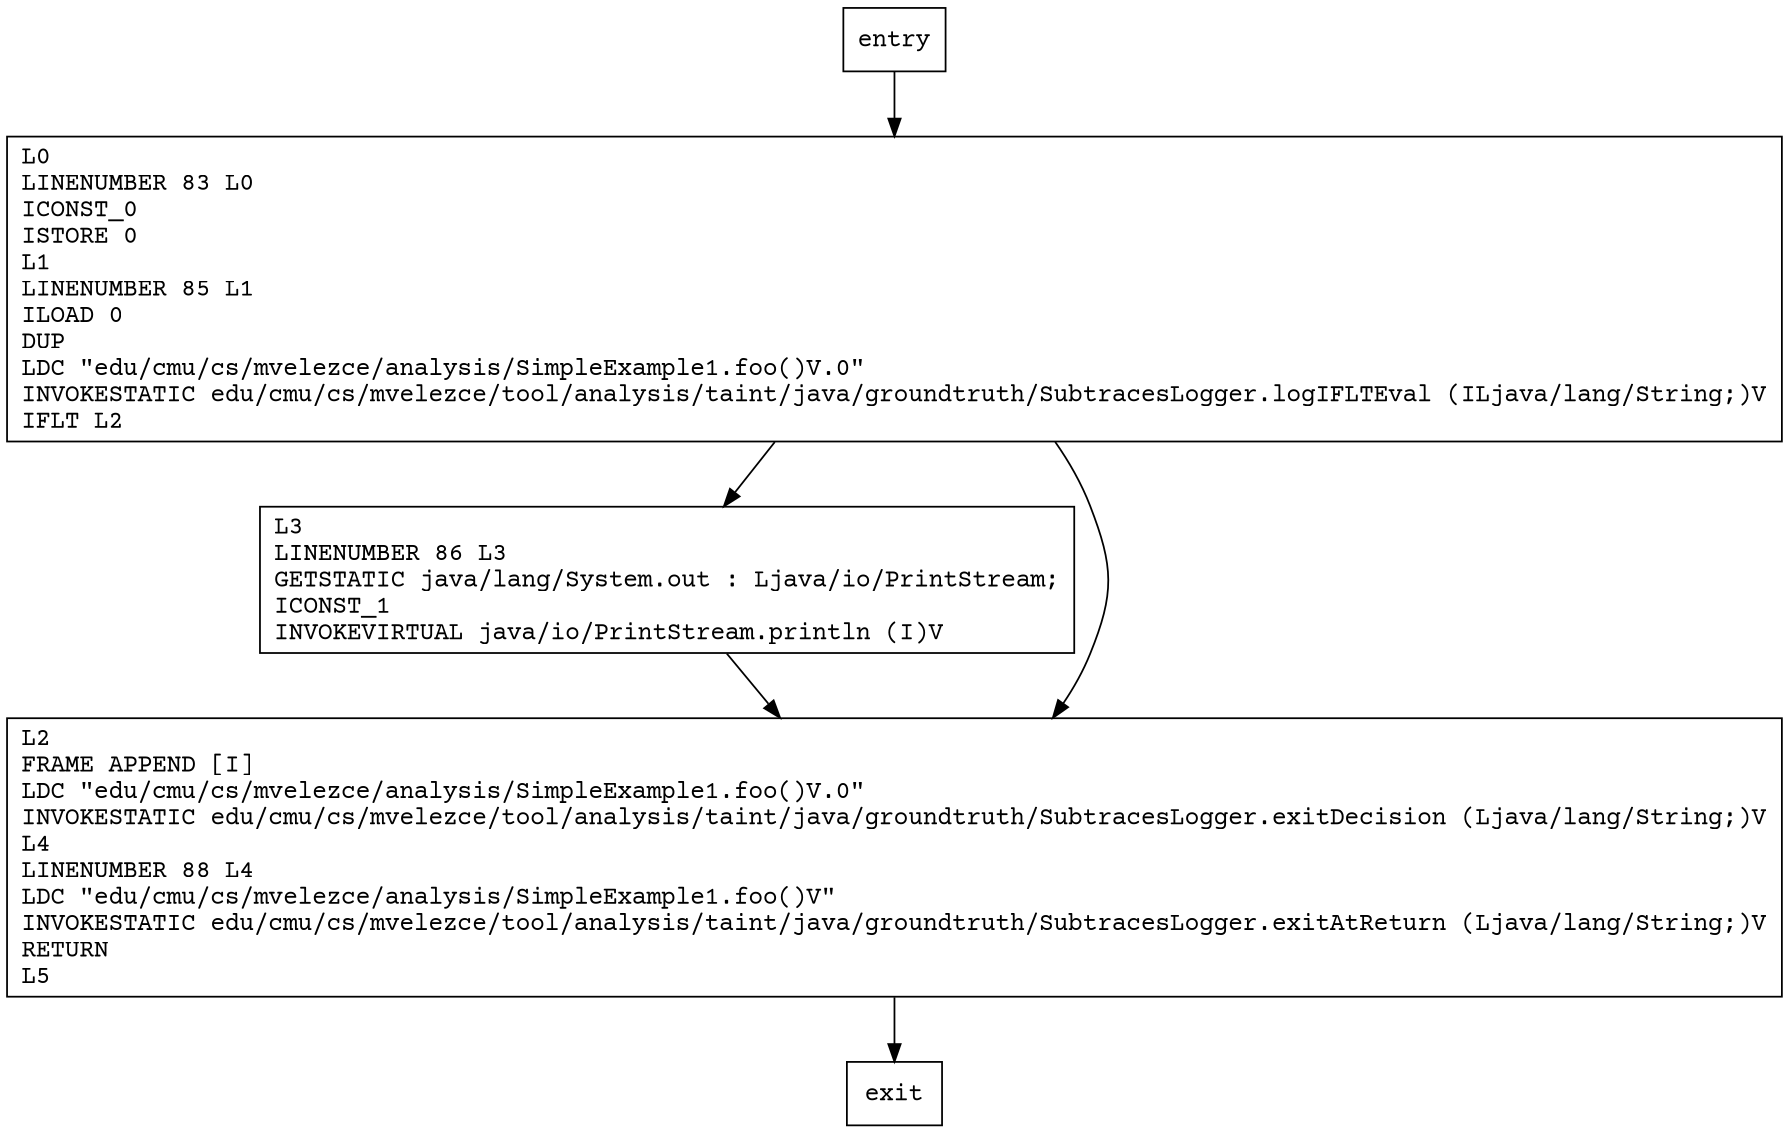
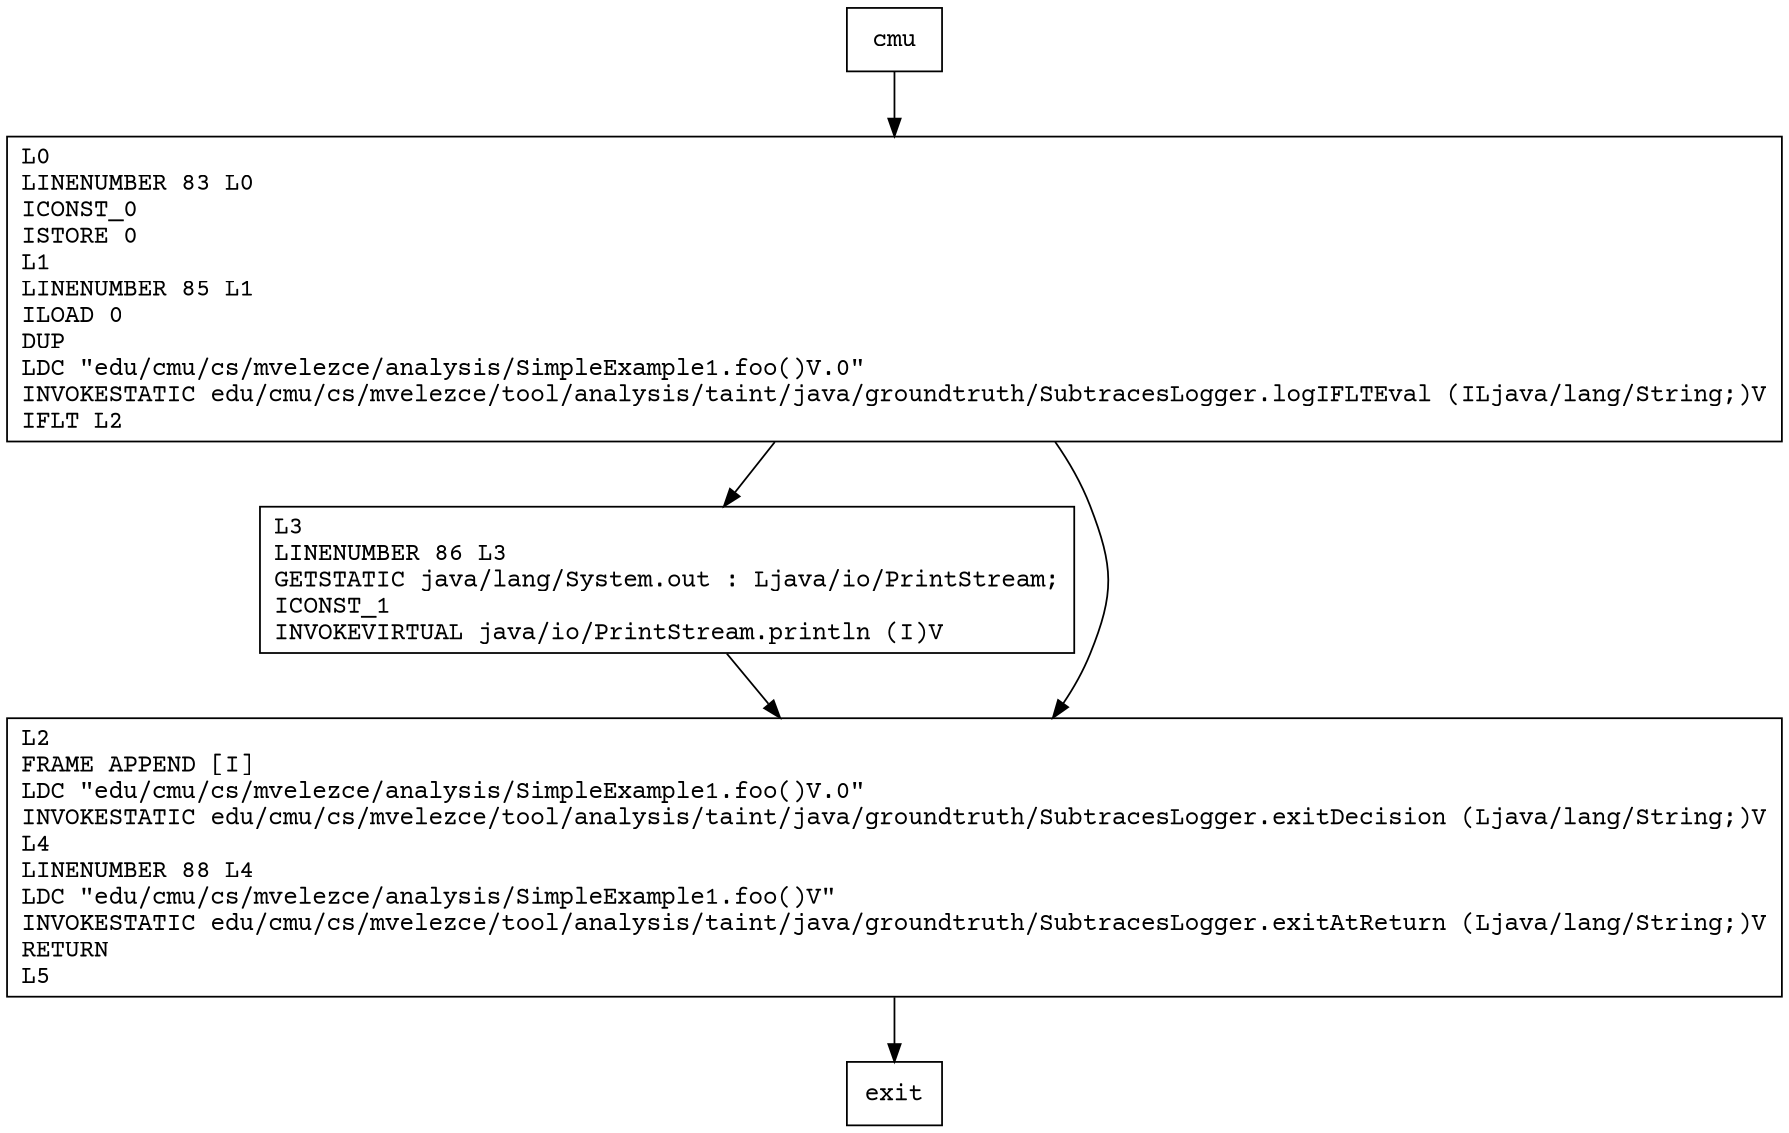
node "entry": label "entry" -> "cmu"
